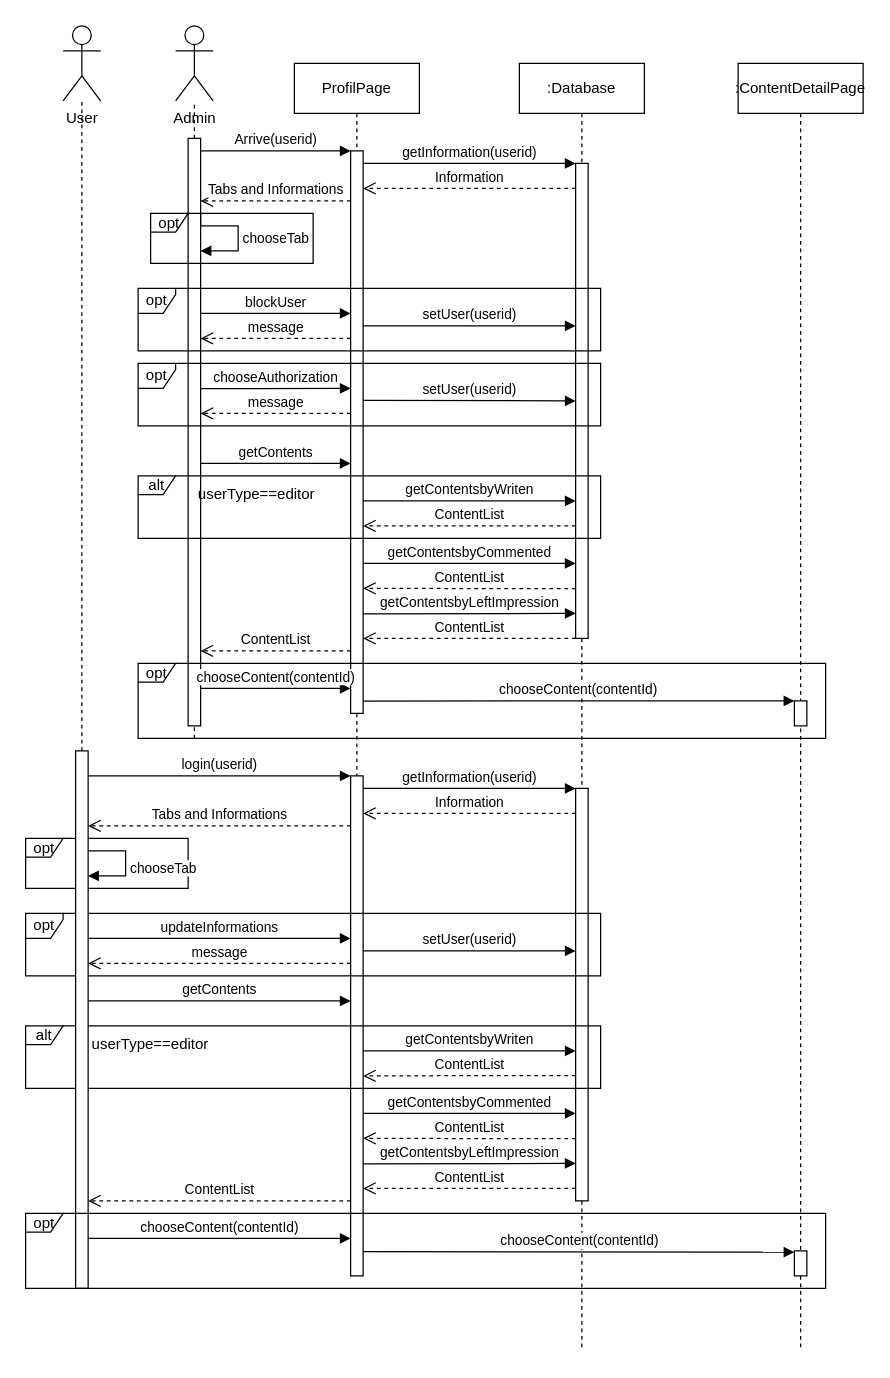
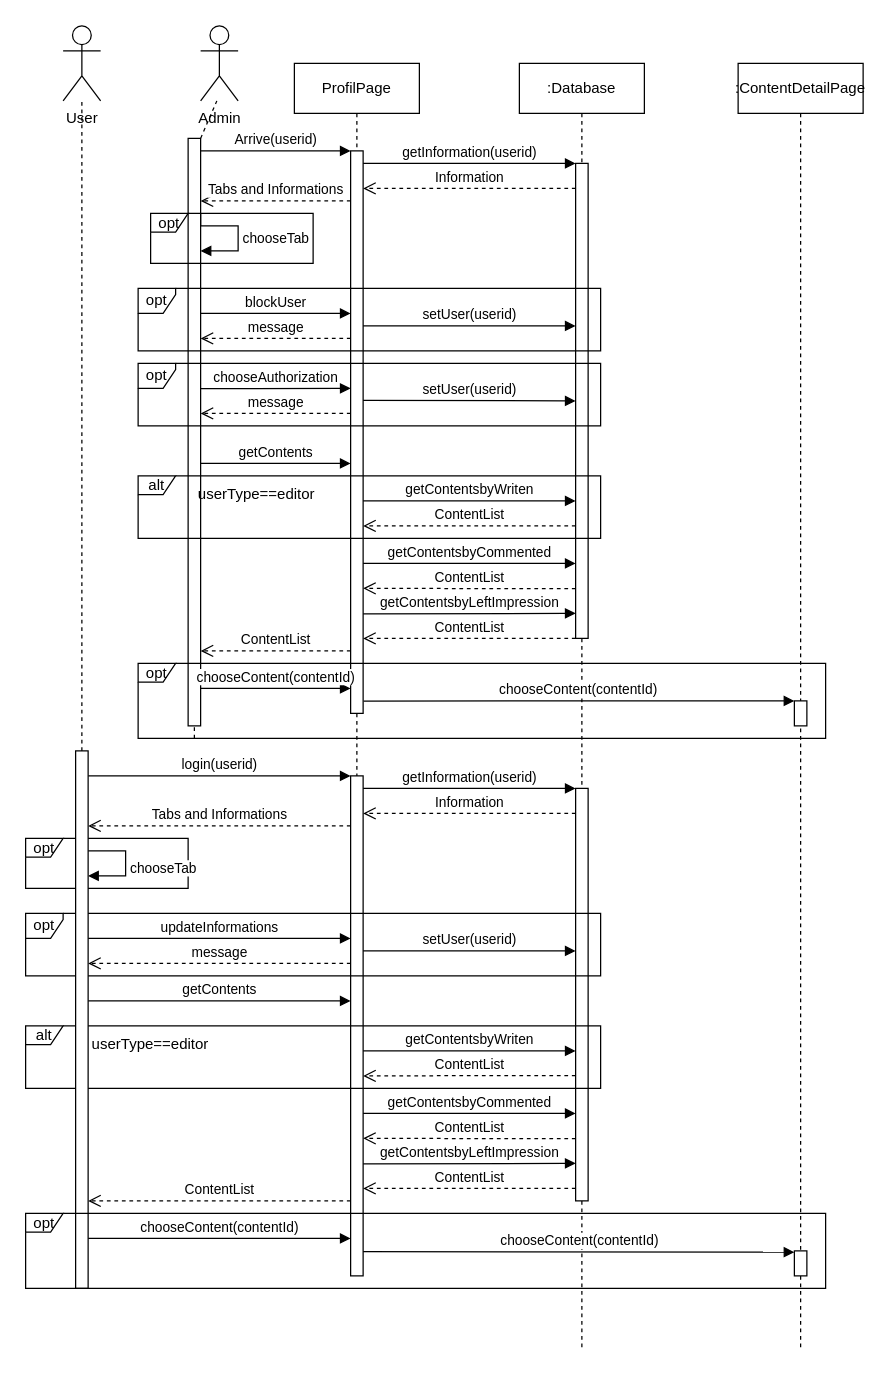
node "Admin": moved (194, 63) -> (219, 63)
